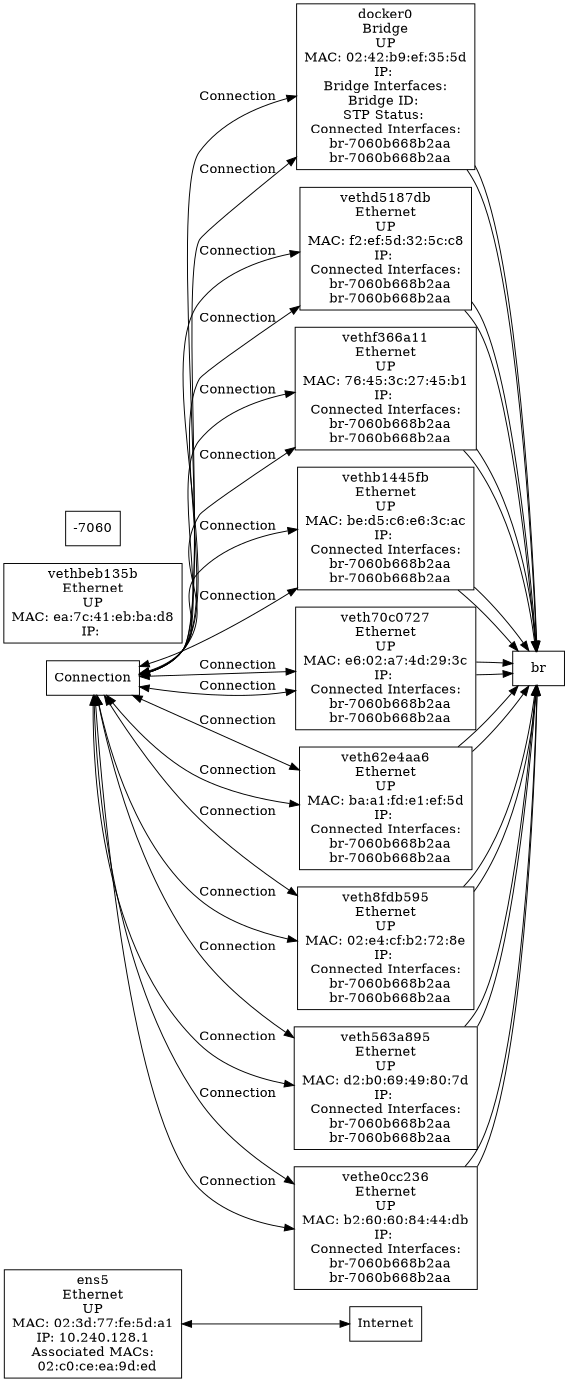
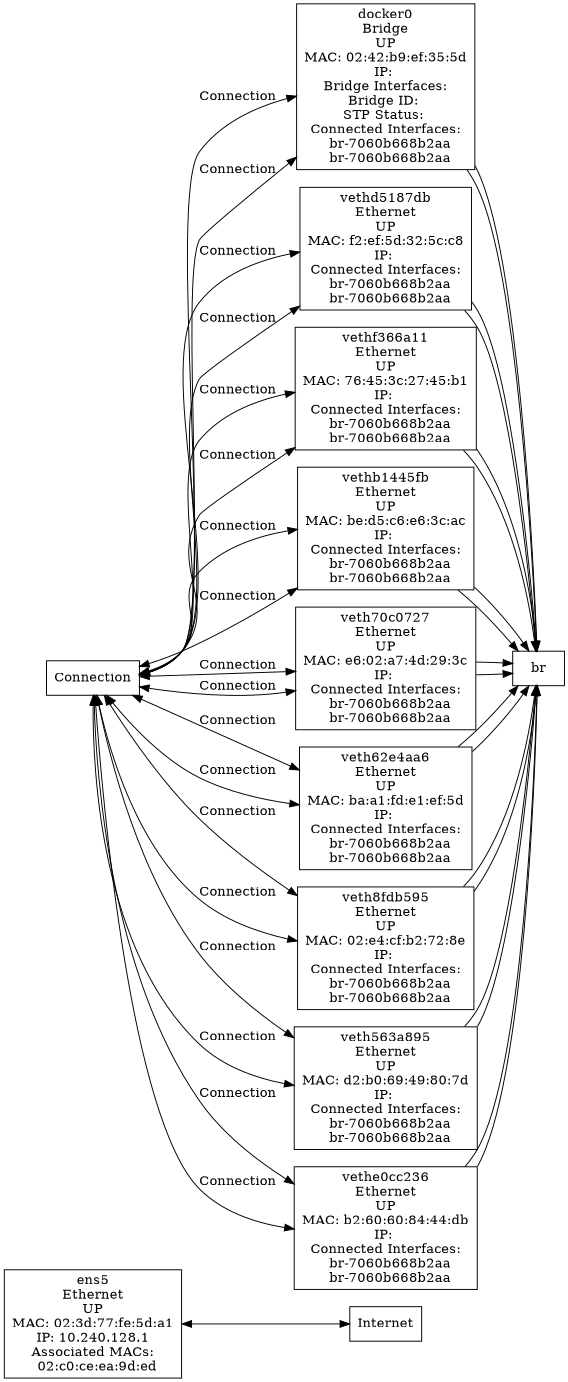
node "-7060": removed
node "vethbeb135b Ethernet UP MAC: ea:7c:41:eb:ba:d8 IP:": removed
